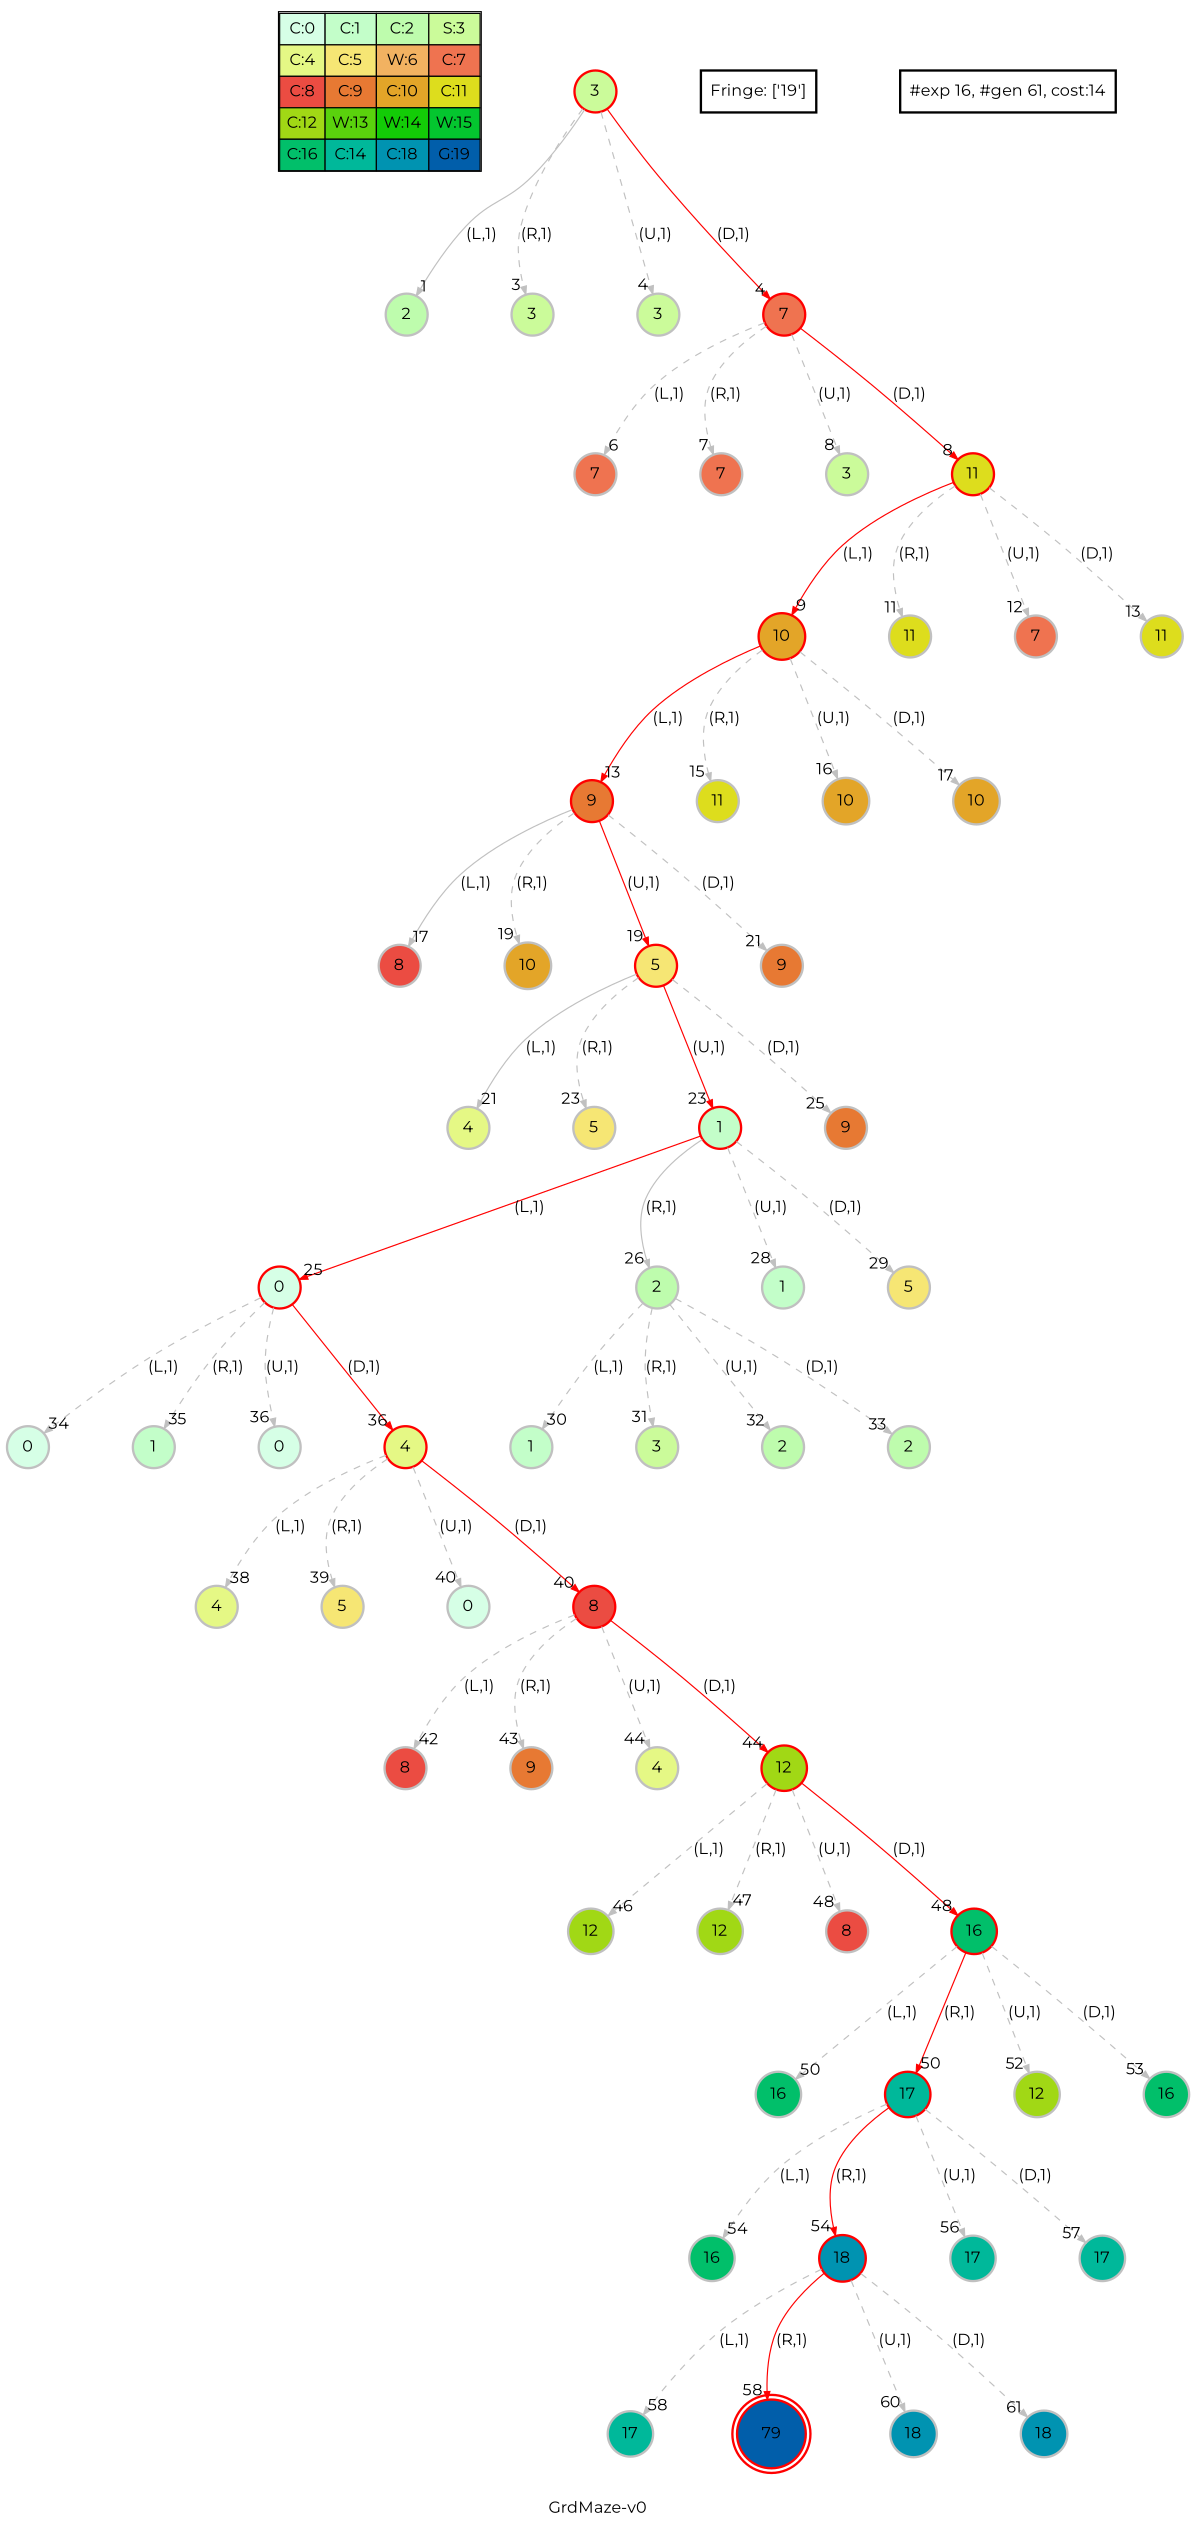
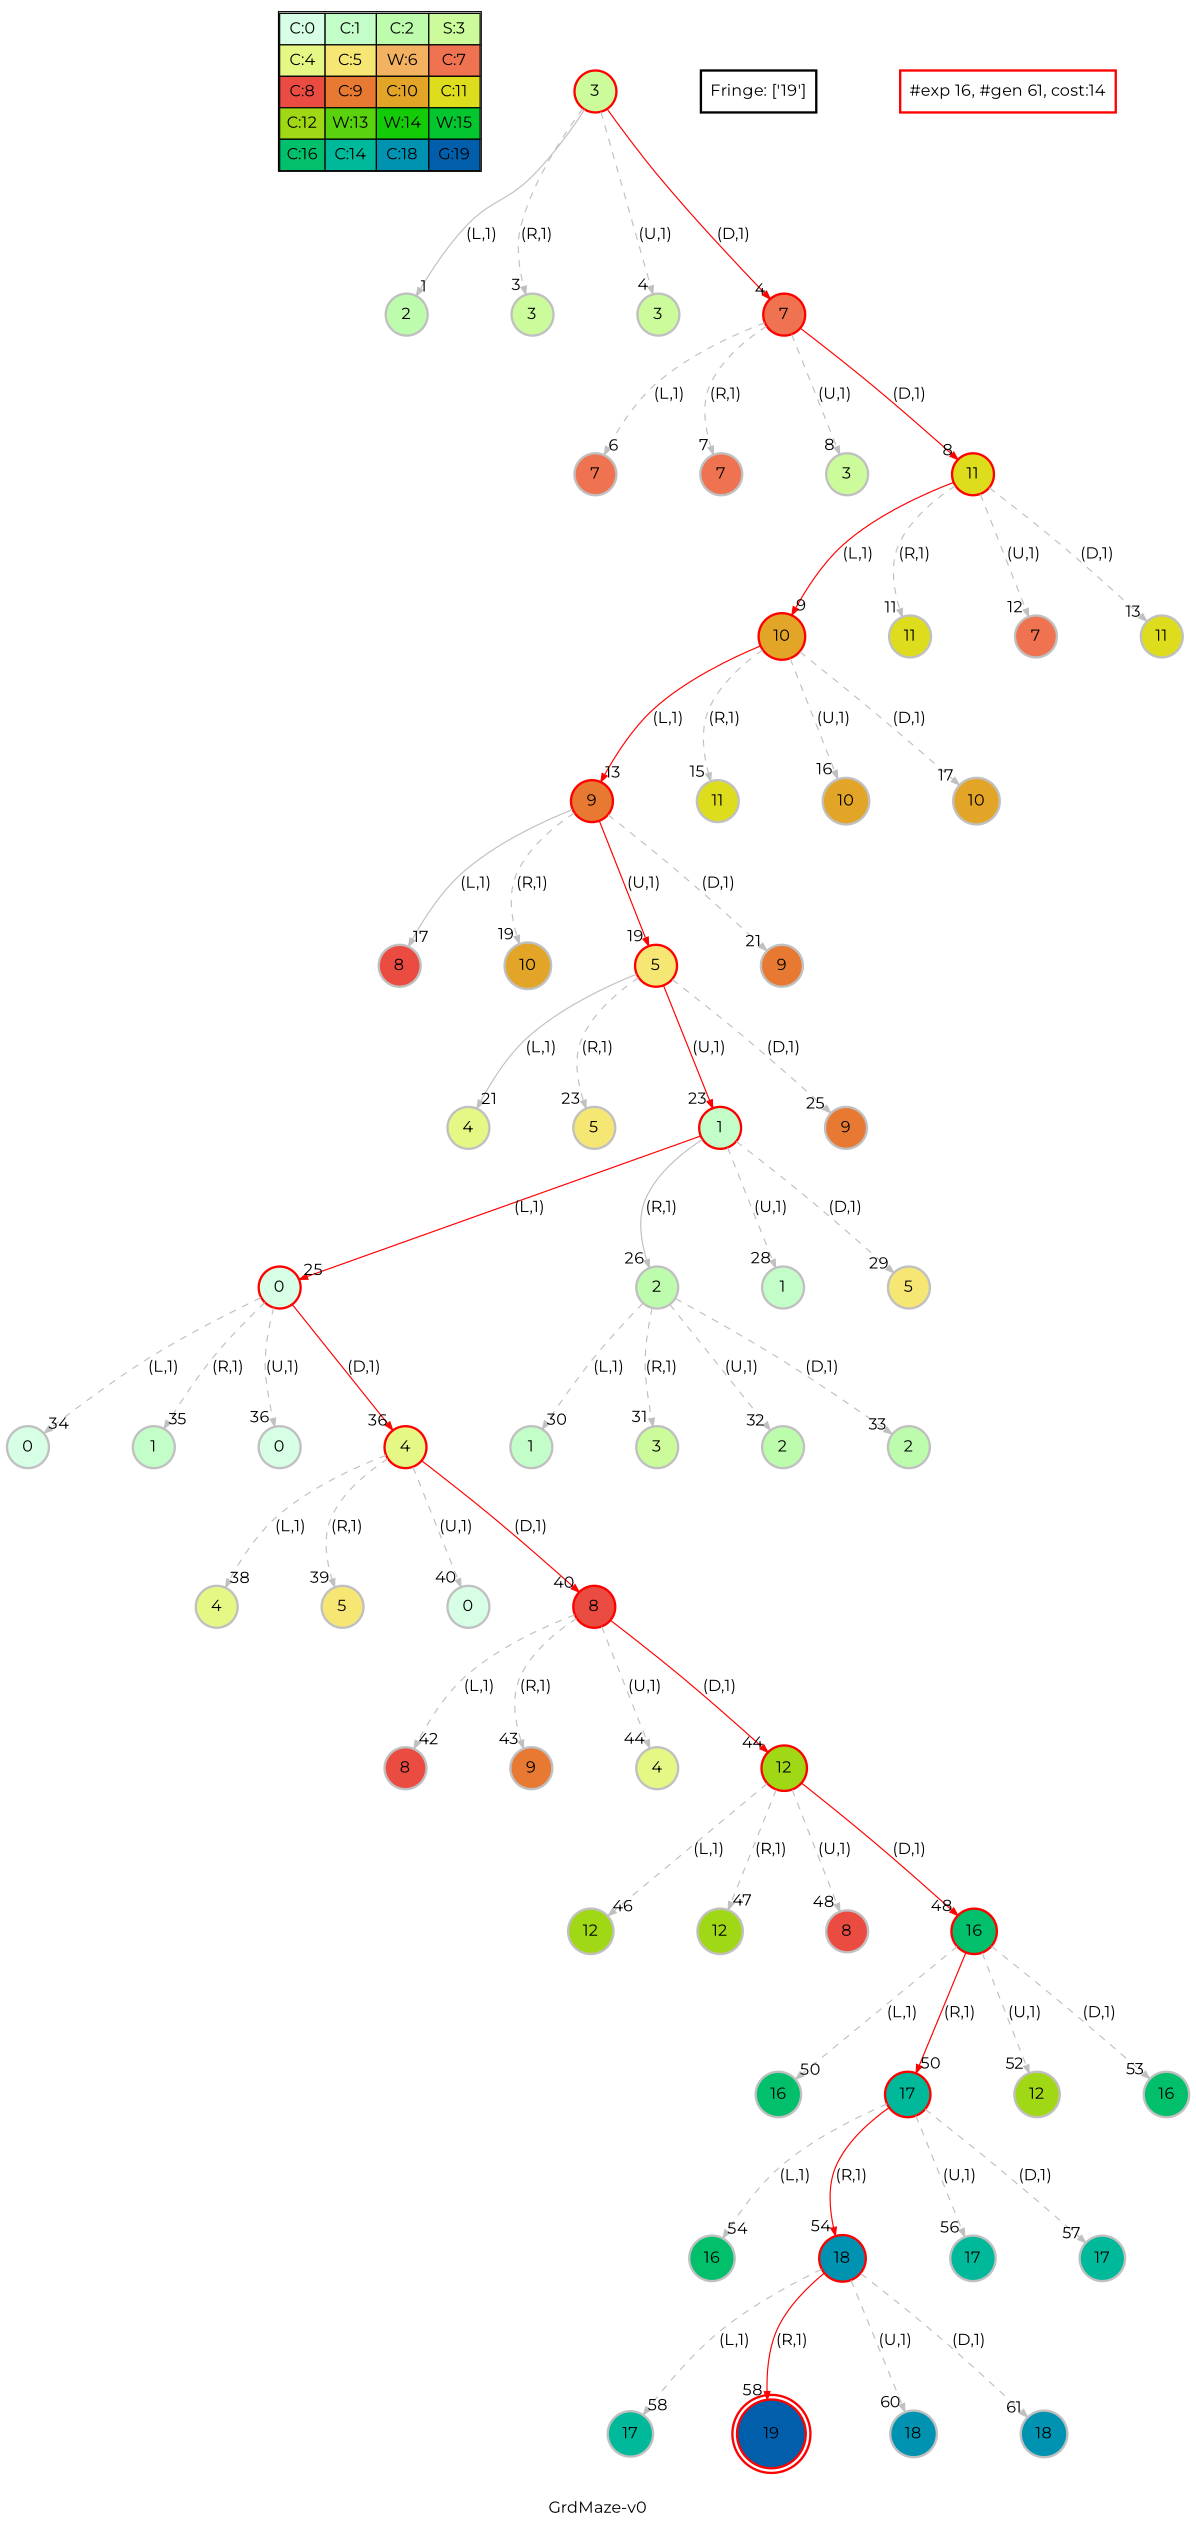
node "#exp 16, #gen 61, cost:14": color black -> red
node "79": label "79" -> "19"
